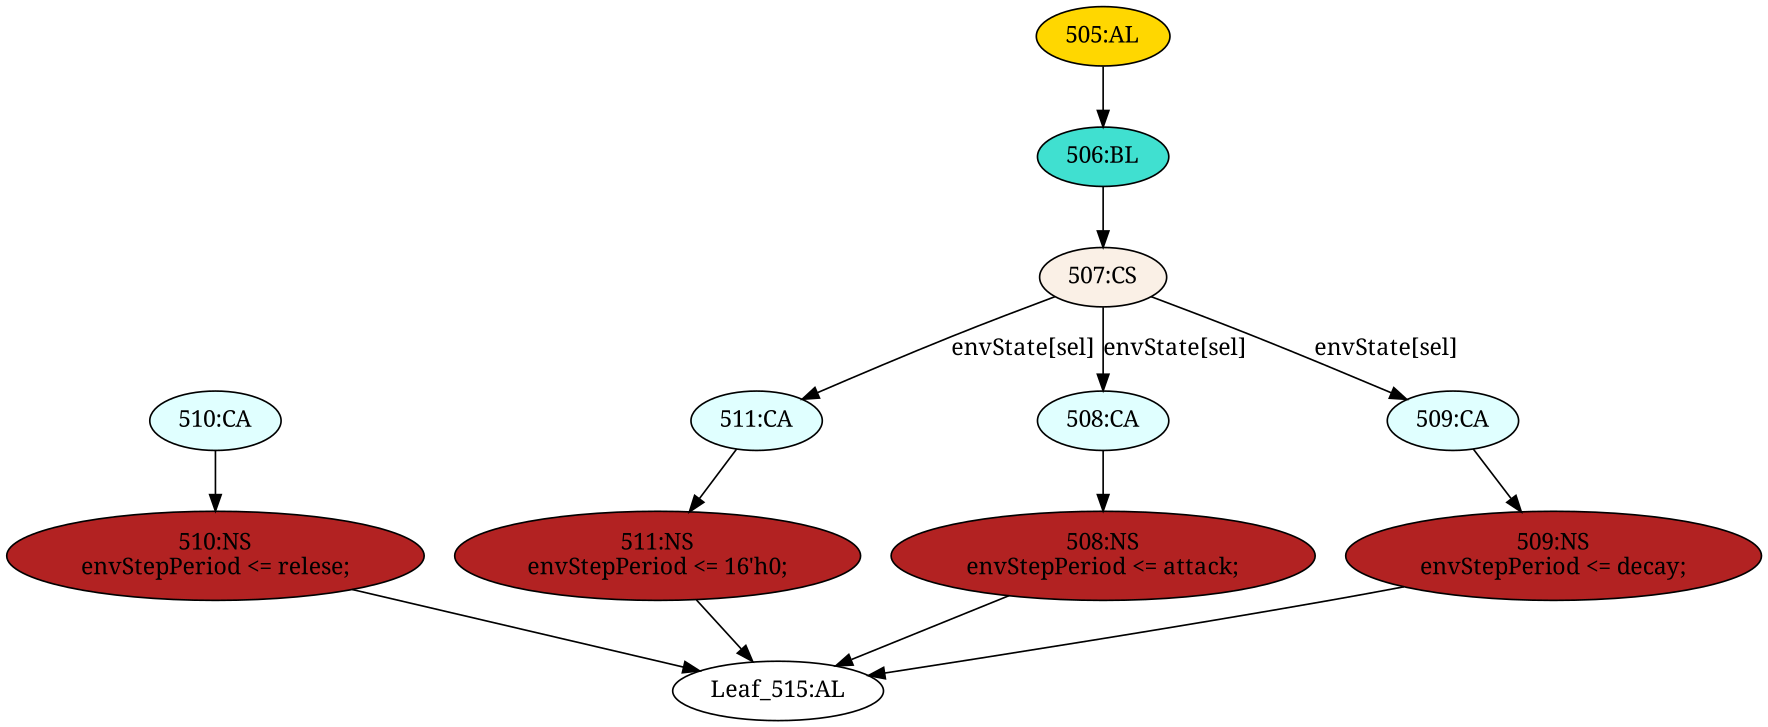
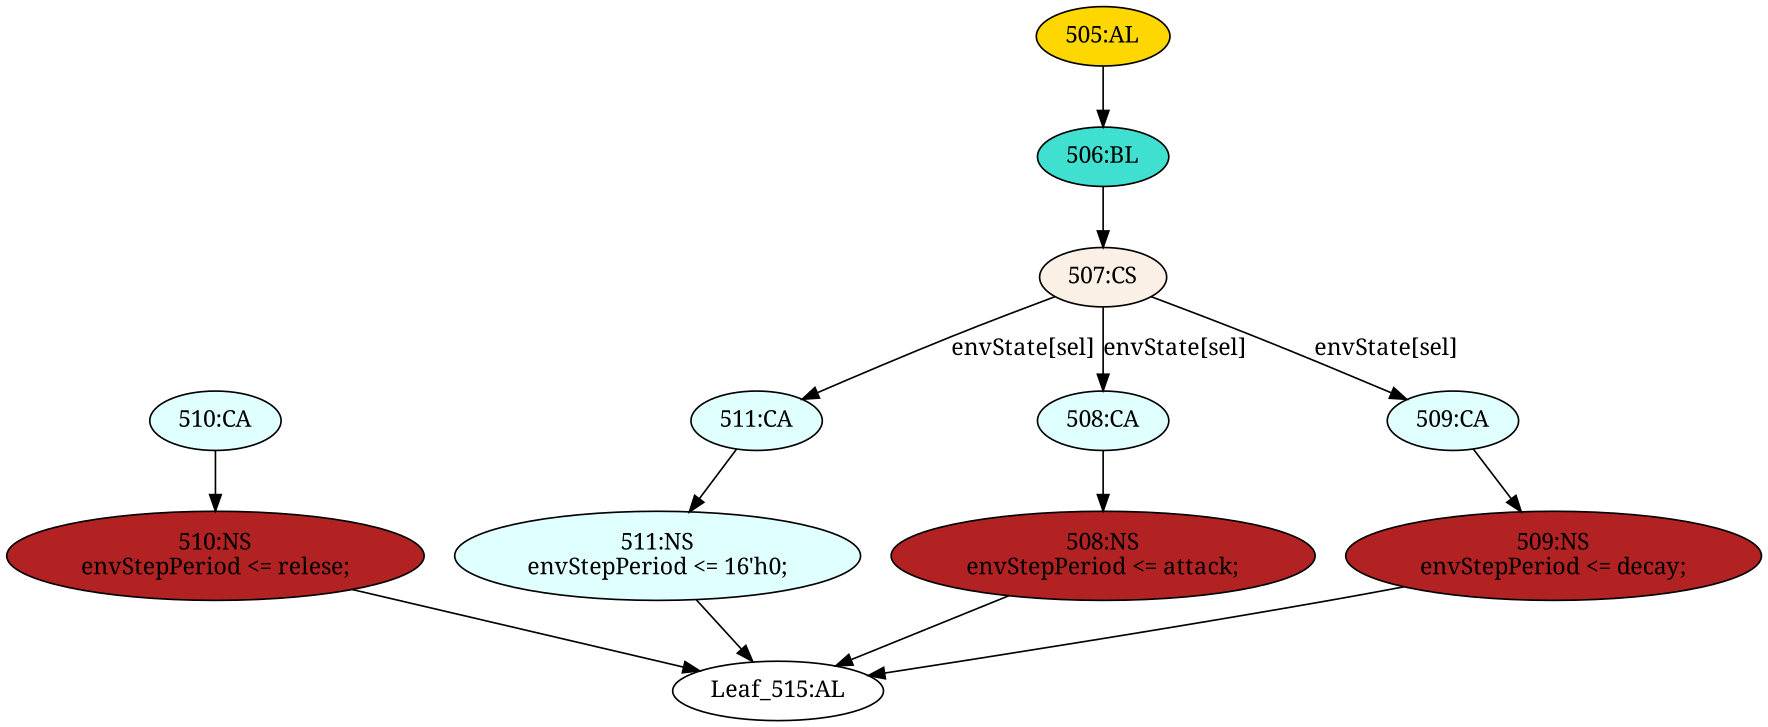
node "511:NS envStepPeriod <= 16'h0;": fillcolor firebrick -> lightcyan
